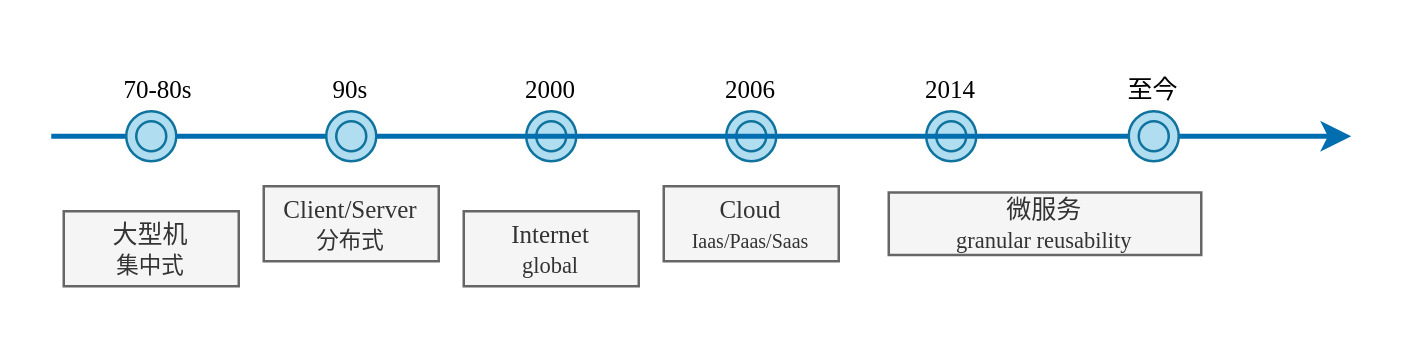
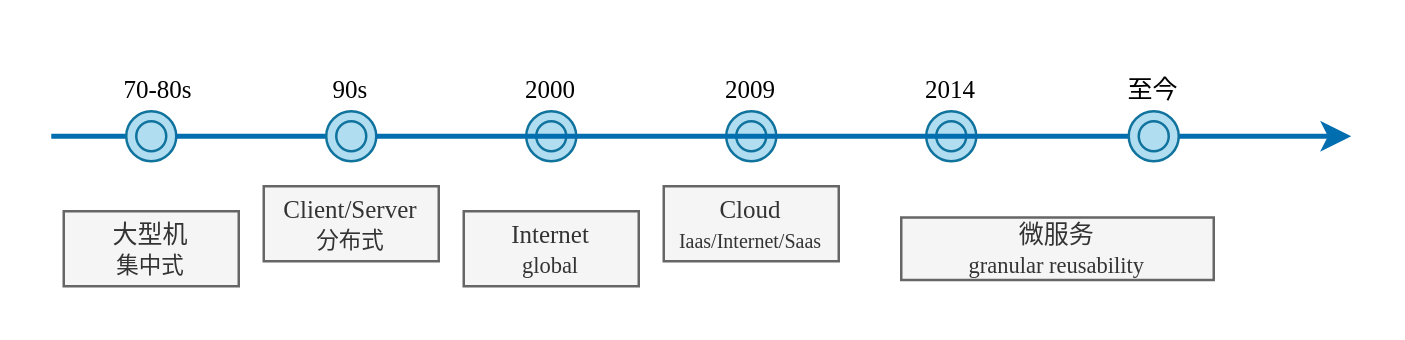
node "2006": label "2006" -> "2009"
node "Cloud Iaas/Paas/Saas": label "Cloud Iaas/Paas/Saas" -> "Cloud Iaas/Internet/Saas"
node "微服务 granular reusability": moved (1045, 224) -> (1058, 249)
